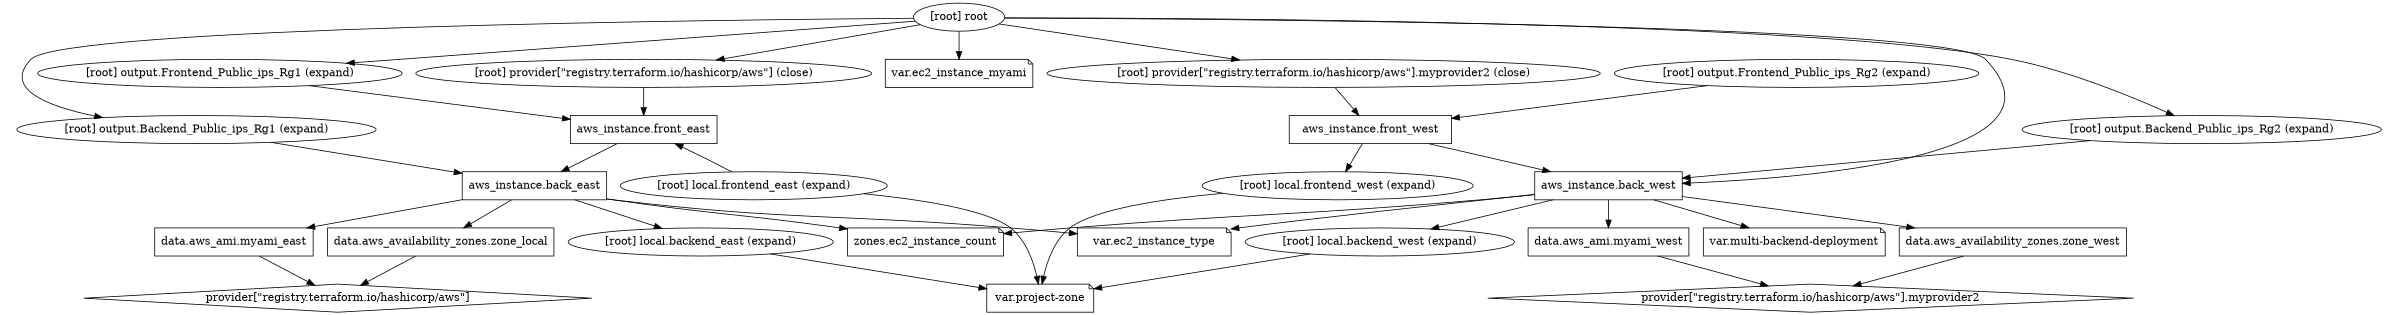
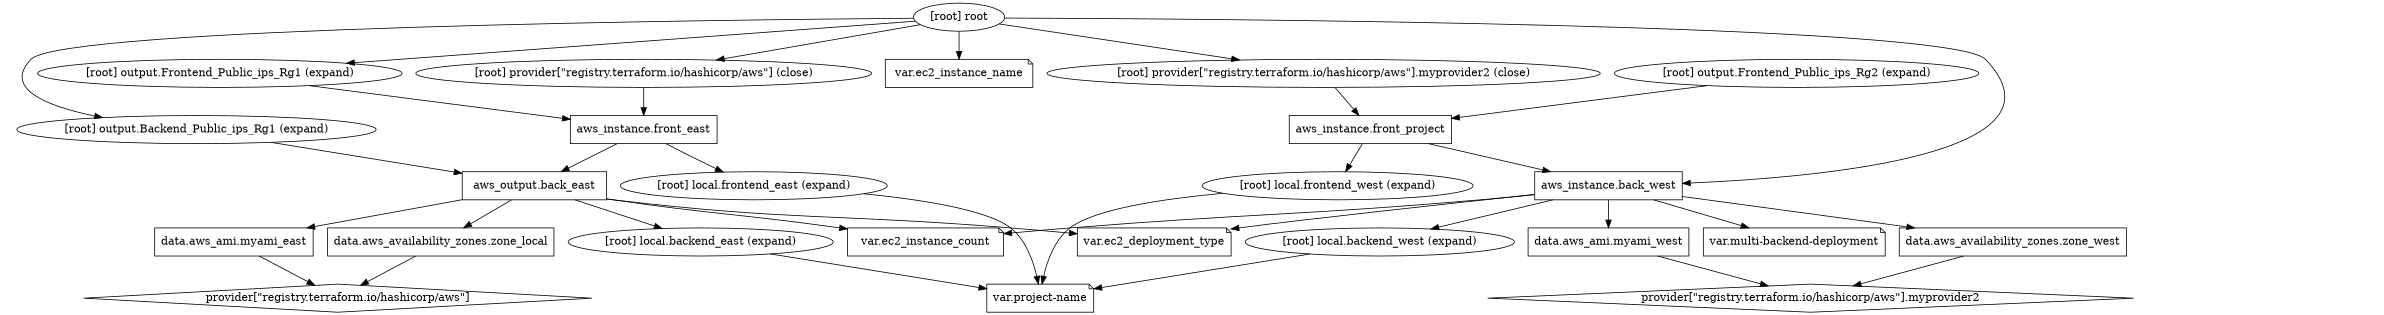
node "var.ec2_instance_myami": label "var.ec2_instance_myami" -> "var.ec2_instance_name"
node "aws_instance.front_west": label "aws_instance.front_west" -> "aws_instance.front_project"
node "[root] output.Backend_Public_ips_Rg2 (expand)": removed
edge "[root] local.frontend_east (expand)" -> "aws_instance.front_east": reversed
node "aws_instance.back_east": label "aws_instance.back_east" -> "aws_output.back_east"
node "zones.ec2_instance_count": label "zones.ec2_instance_count" -> "var.ec2_instance_count"
node "var.ec2_instance_type": label "var.ec2_instance_type" -> "var.ec2_deployment_type"
node "var.project-zone": label "var.project-zone" -> "var.project-name"
